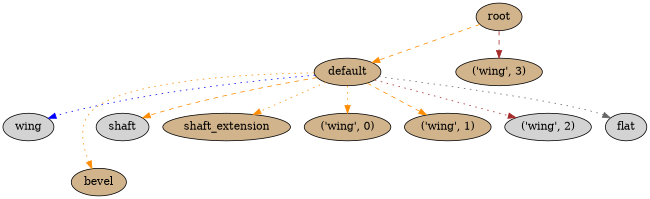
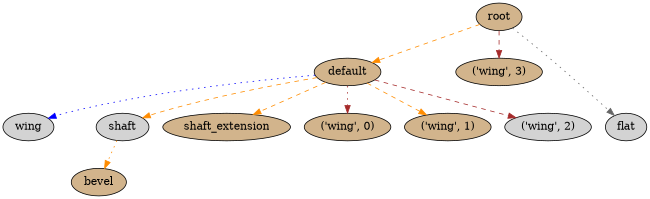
edge "default" -> "bevel": now "shaft" -> "bevel"
edge "default" -> "flat": now "root" -> "flat"
edge "default" -> "('wing', 0)": color darkorange -> brown
edge "default" -> "shaft_extension": style dotted -> dashed
edge "default" -> "('wing', 2)": style dotted -> dashed
